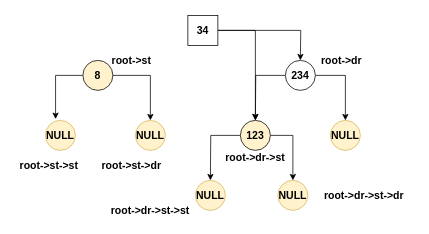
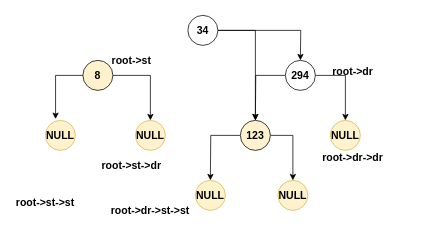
node "34": shape rectangle -> ellipse
node "root->dr": moved (342, 60) -> (353, 72)
node "234": label "234" -> "294"
node "root->dr->st": removed
node "root->dr->dr": added
node "root->st->st": moved (49, 165) -> (45, 203)
node "root->dr->st->dr": removed
